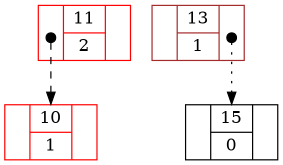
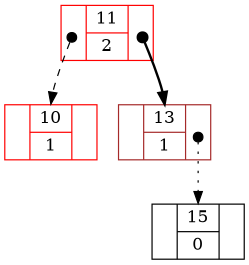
edge "11" -- "13": added
